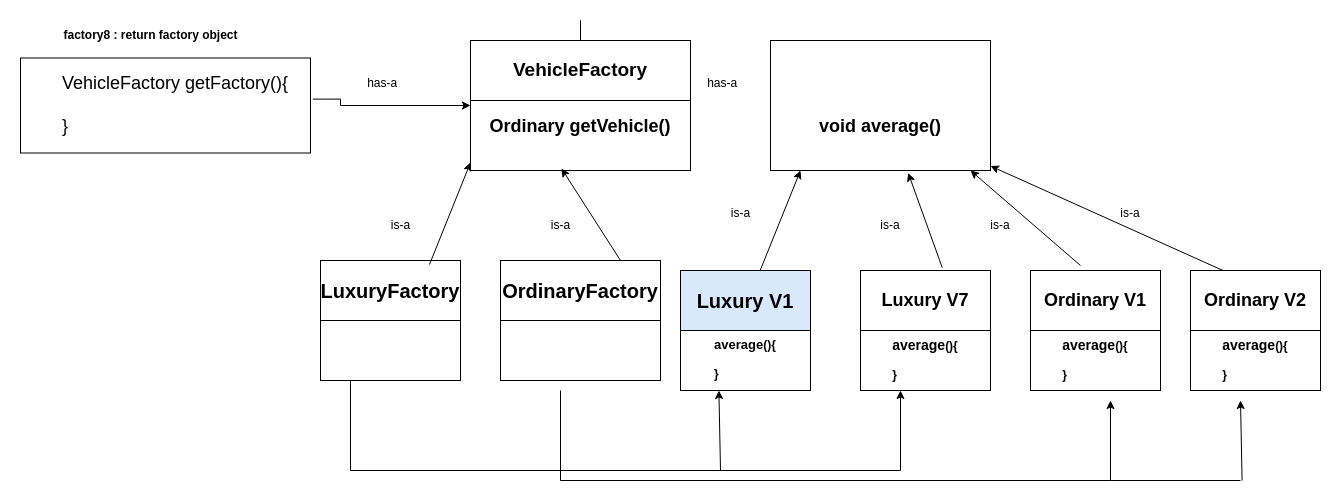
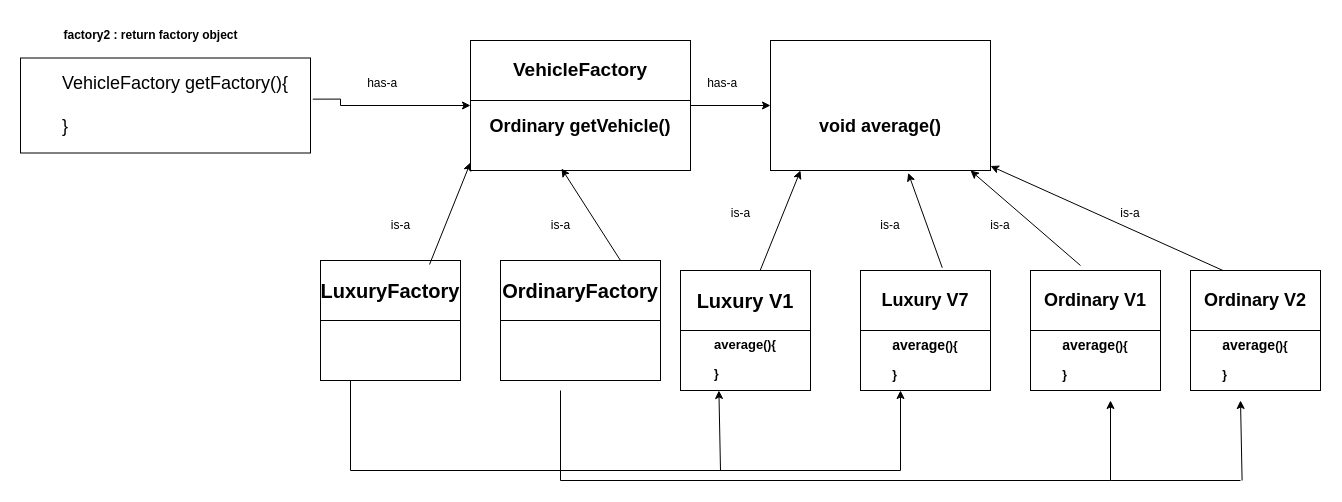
edge "Ordinary getVehicle()" -> "VehicleFactory": now "Ordinary getVehicle()" -> "void average()"
node "factory8 : return factory object": label "factory8 : return factory object" -> "factory2 : return factory object"
node "Luxury V1": fillcolor #dae8fc -> #ffffff
